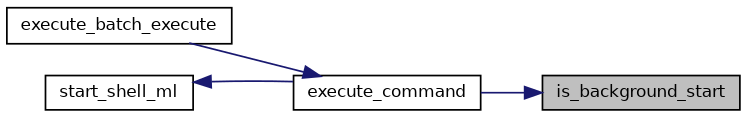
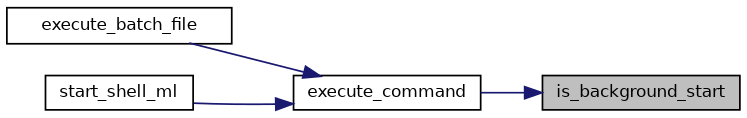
node "execute_batch_execute": label "execute_batch_execute" -> "execute_batch_file"
edge "execute_command" -> "start_shell_ml": reversed
